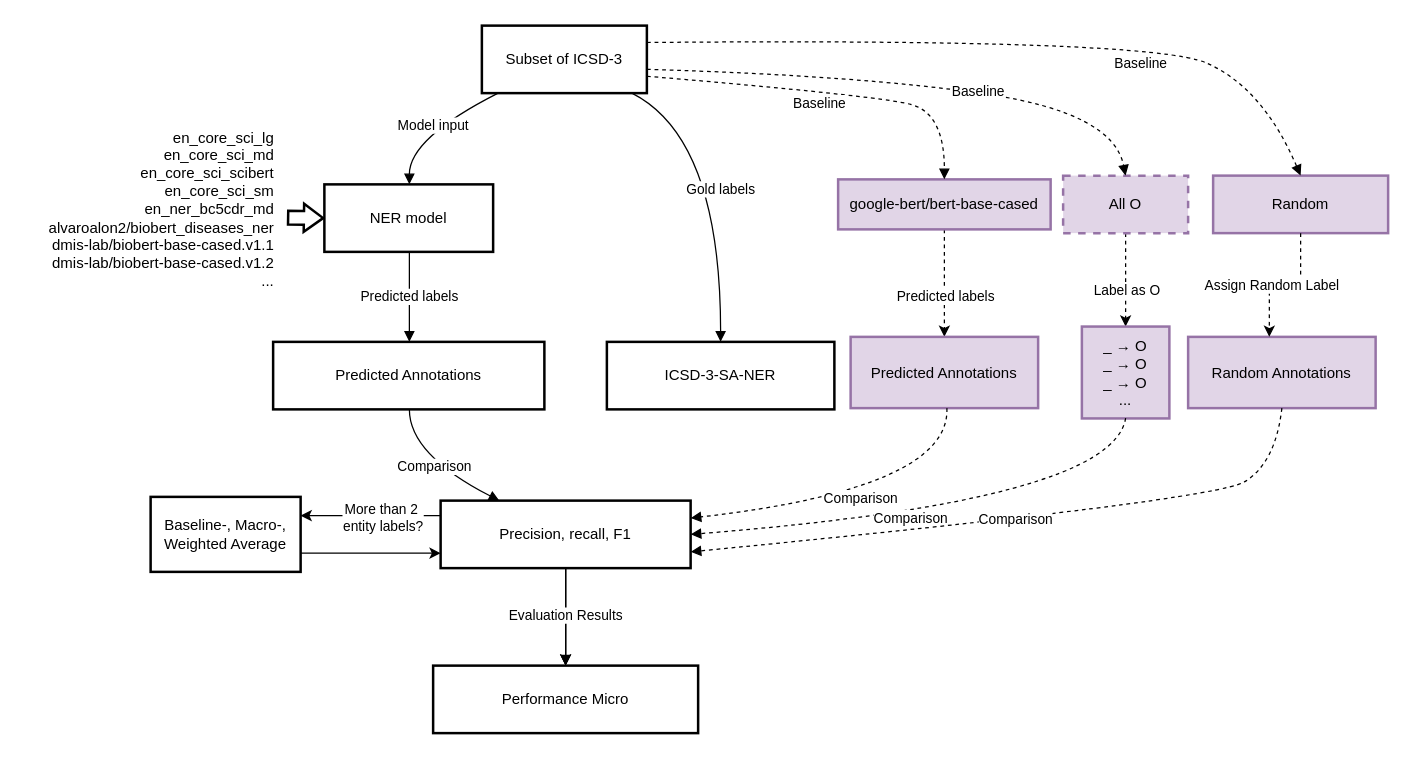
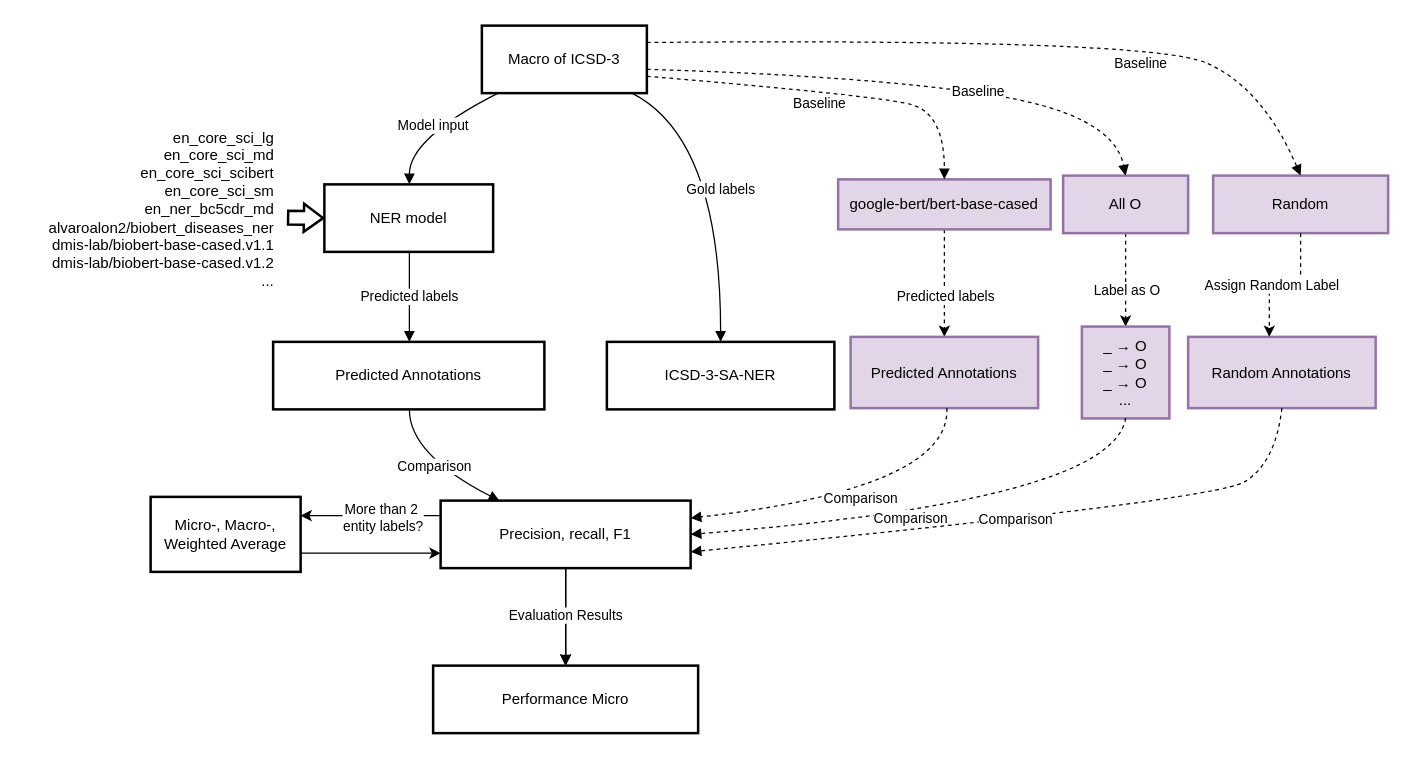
node "Subset of ICSD-3": label "Subset of ICSD-3" -> "Macro of ICSD-3"
node "All O": style dashed -> solid
node "Baseline-, Macro-, Weighted Average": label "Baseline-, Macro-, Weighted Average" -> "Micro-, Macro-, Weighted Average"
